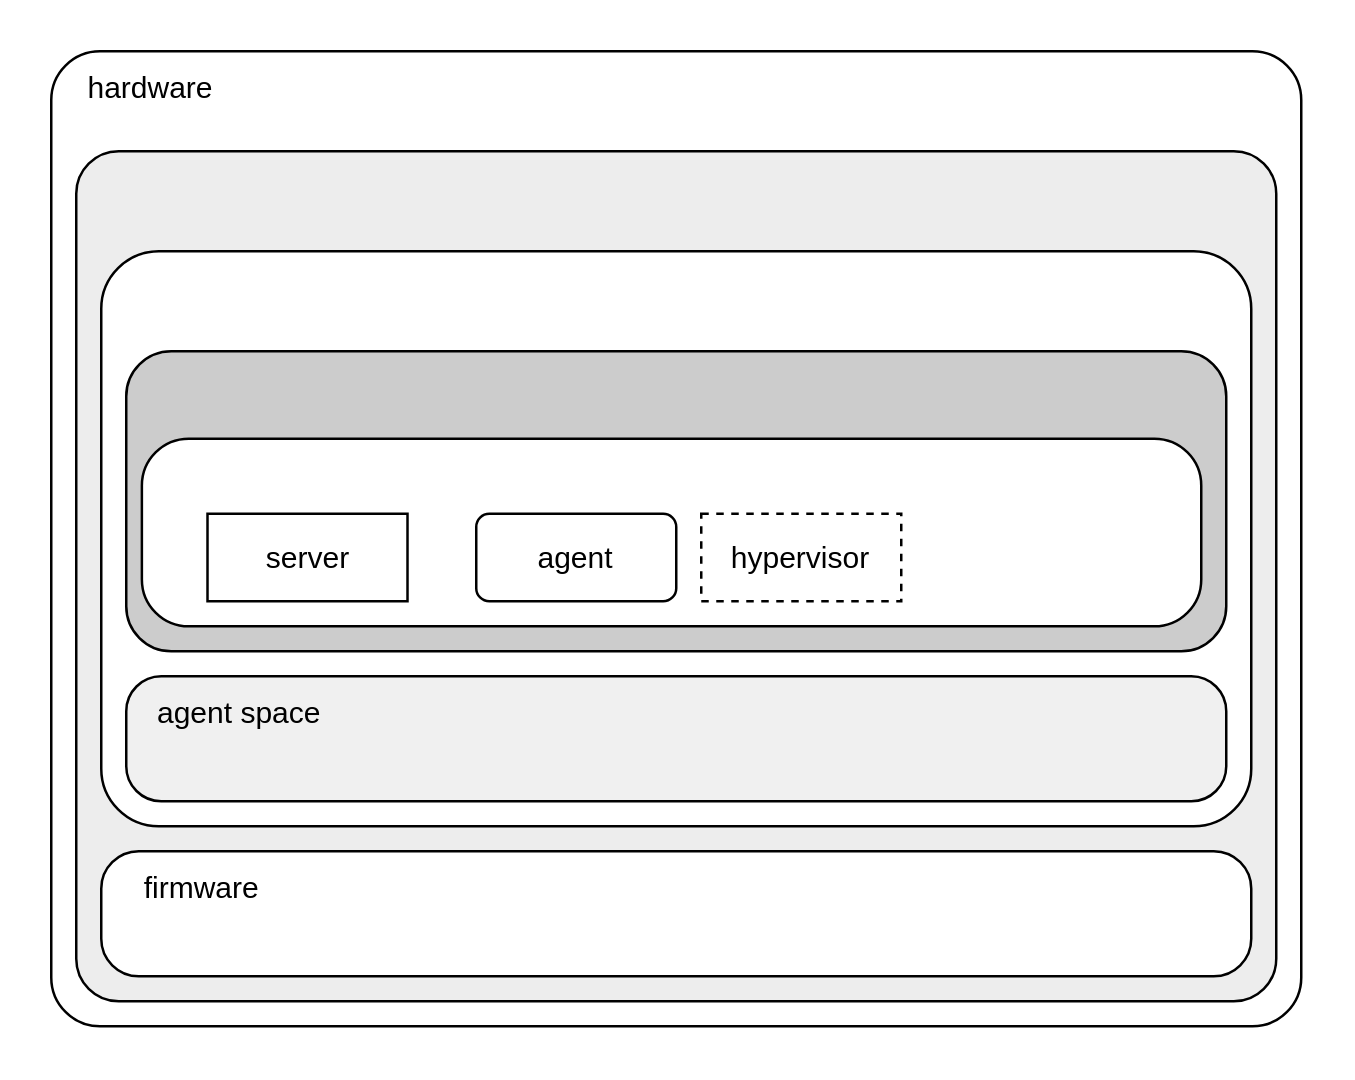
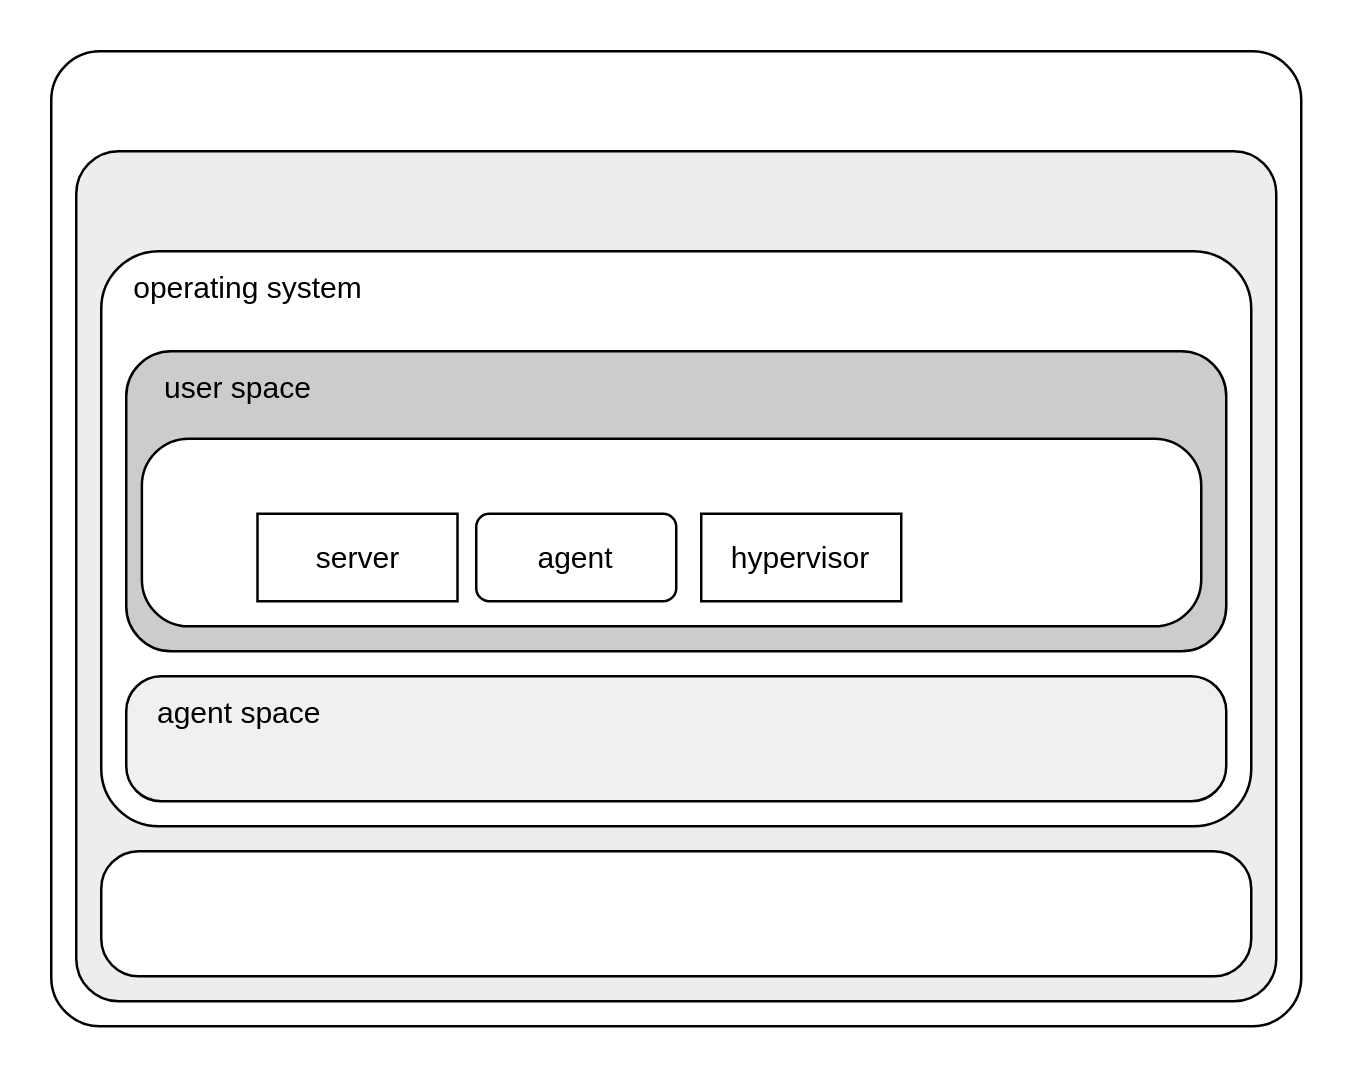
node "hardware": removed
node "operating system": added
node "user space": added
node "server": moved (308, 558) -> (358, 558)
node "hypervisor": style dashed -> solid
node "firmware": removed
